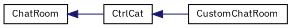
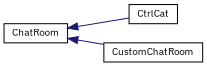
edge "CustomChatRoom" -> "CtrlCat": now "CustomChatRoom" -> "ChatRoom"
